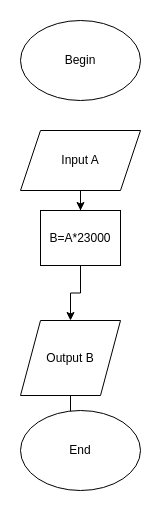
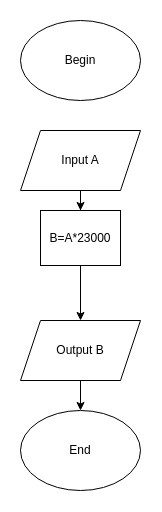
node "Output B": size 100x75 -> 120x60
